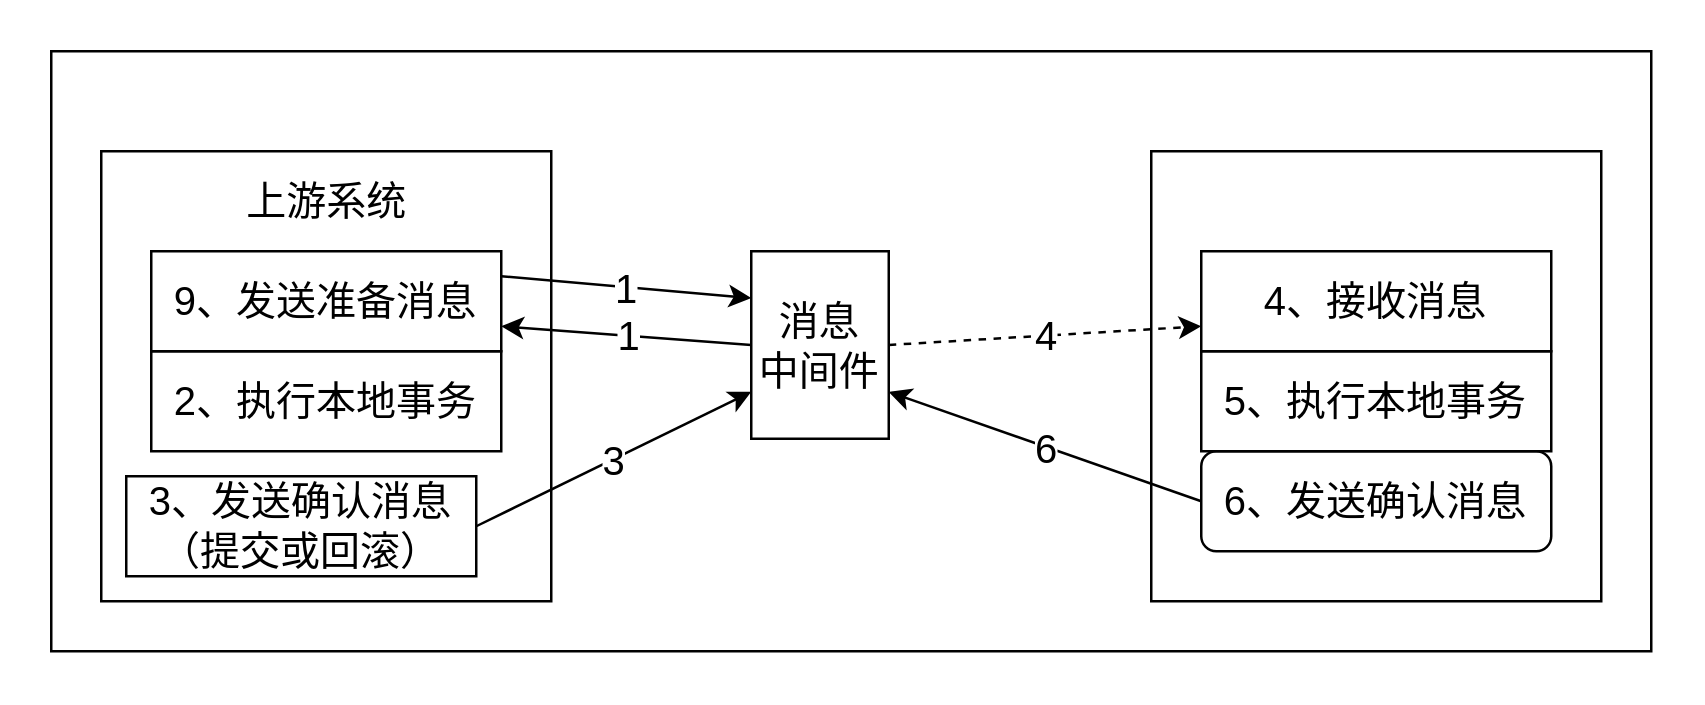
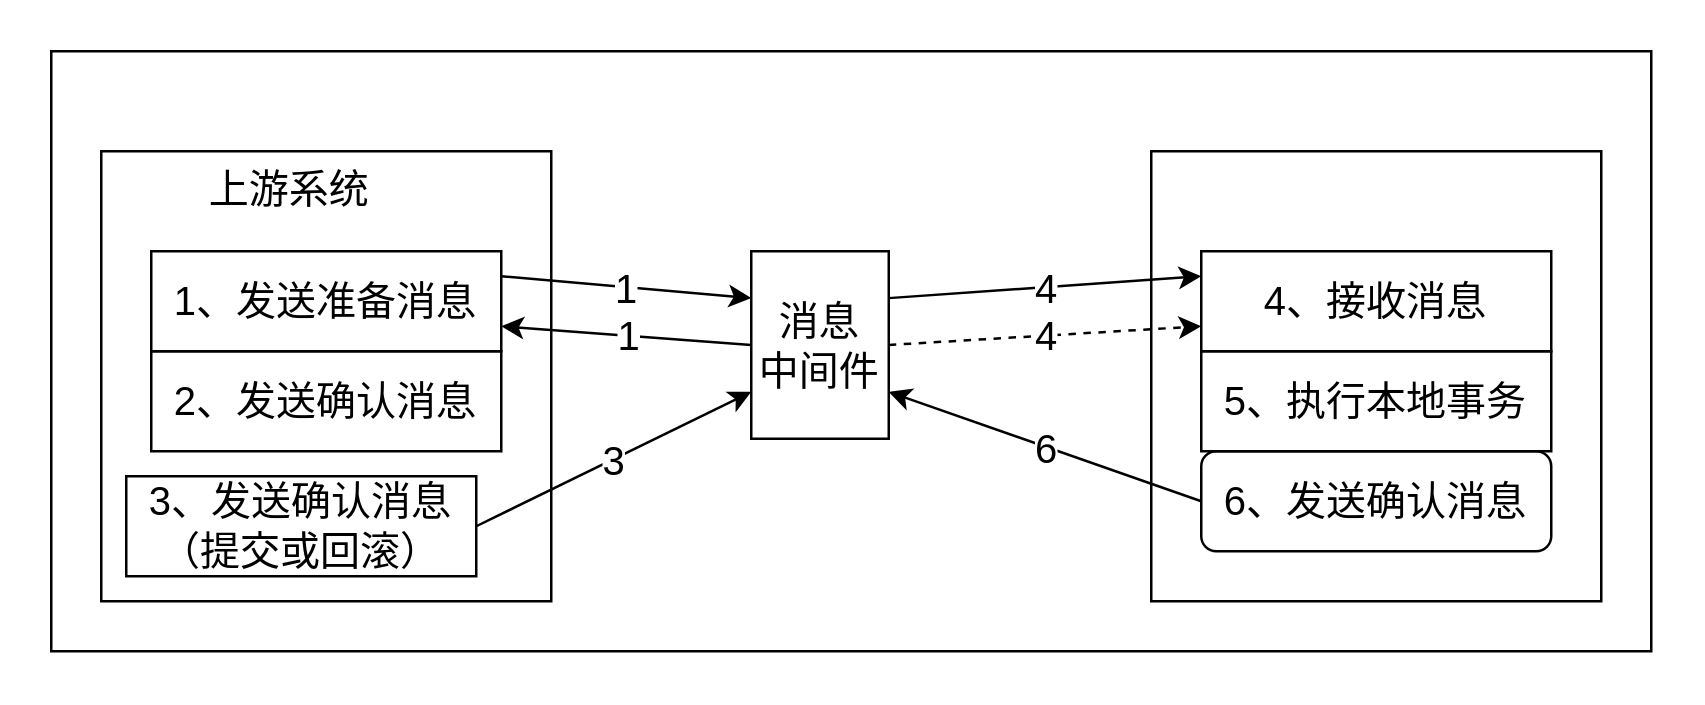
node "上游系统": moved (326, 201) -> (289, 189)
edge "消息 中间件" -> "4、接收消息": added, label "4"
node "9、发送准备消息": label "9、发送准备消息" -> "1、发送准备消息"
node "2、执行本地事务": label "2、执行本地事务" -> "2、发送确认消息"
